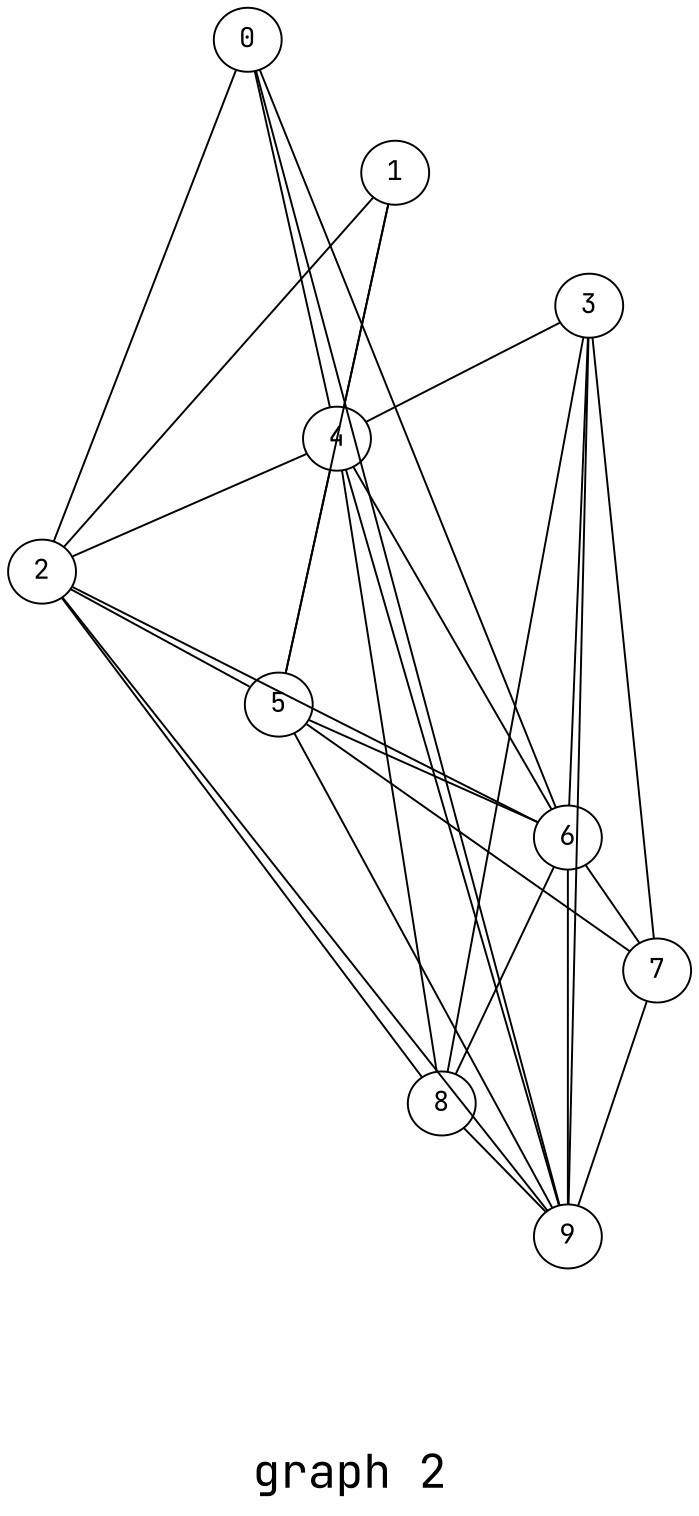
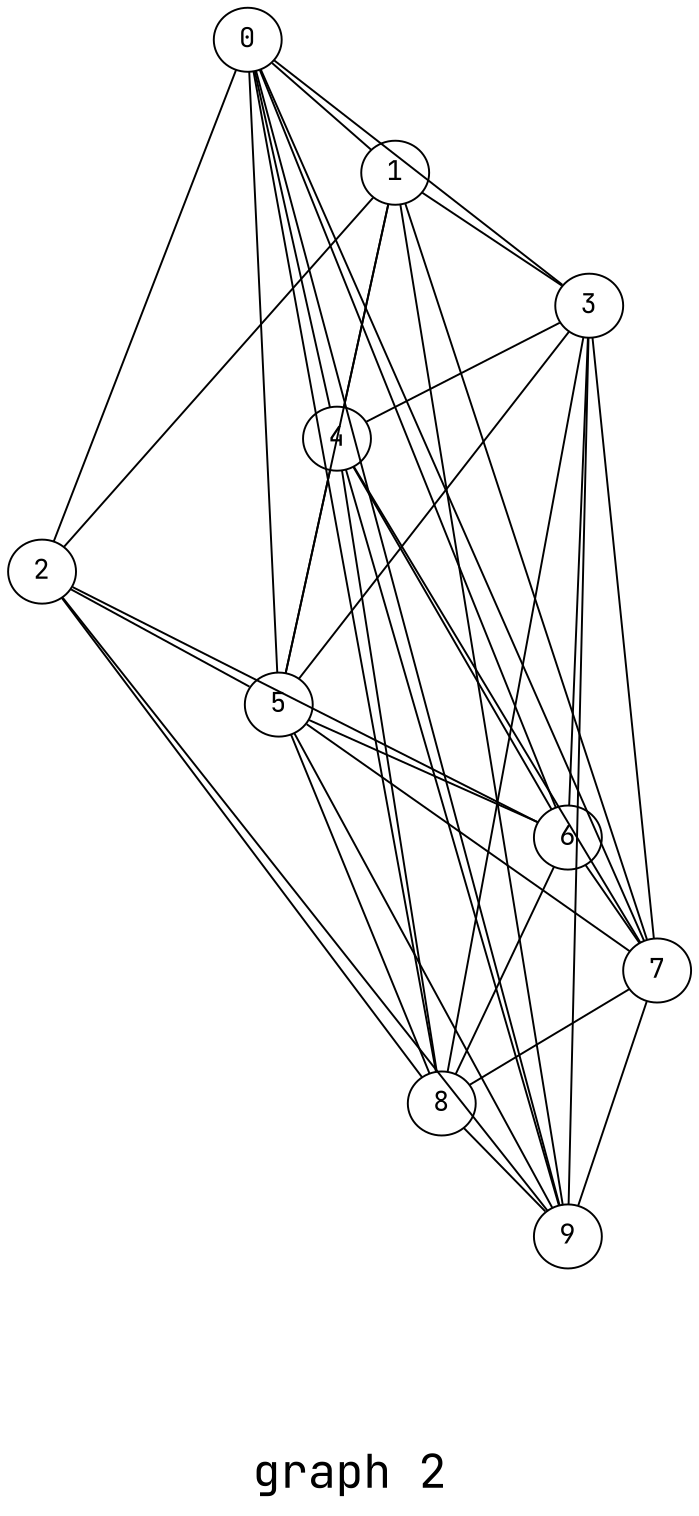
edge "0" -- "1": added
edge "0" -- "3": added
edge "1" -- "3": added
edge "0" -- "5": added
edge "4" -- "2": now "4" -- "7"
edge "3" -- "5": added
edge "0" -- "7": added
edge "0" -- "8": added
edge "1" -- "7": added
edge "5" -- "8": added
edge "7" -- "8": added
edge "6" -- "9": now "1" -- "9"
